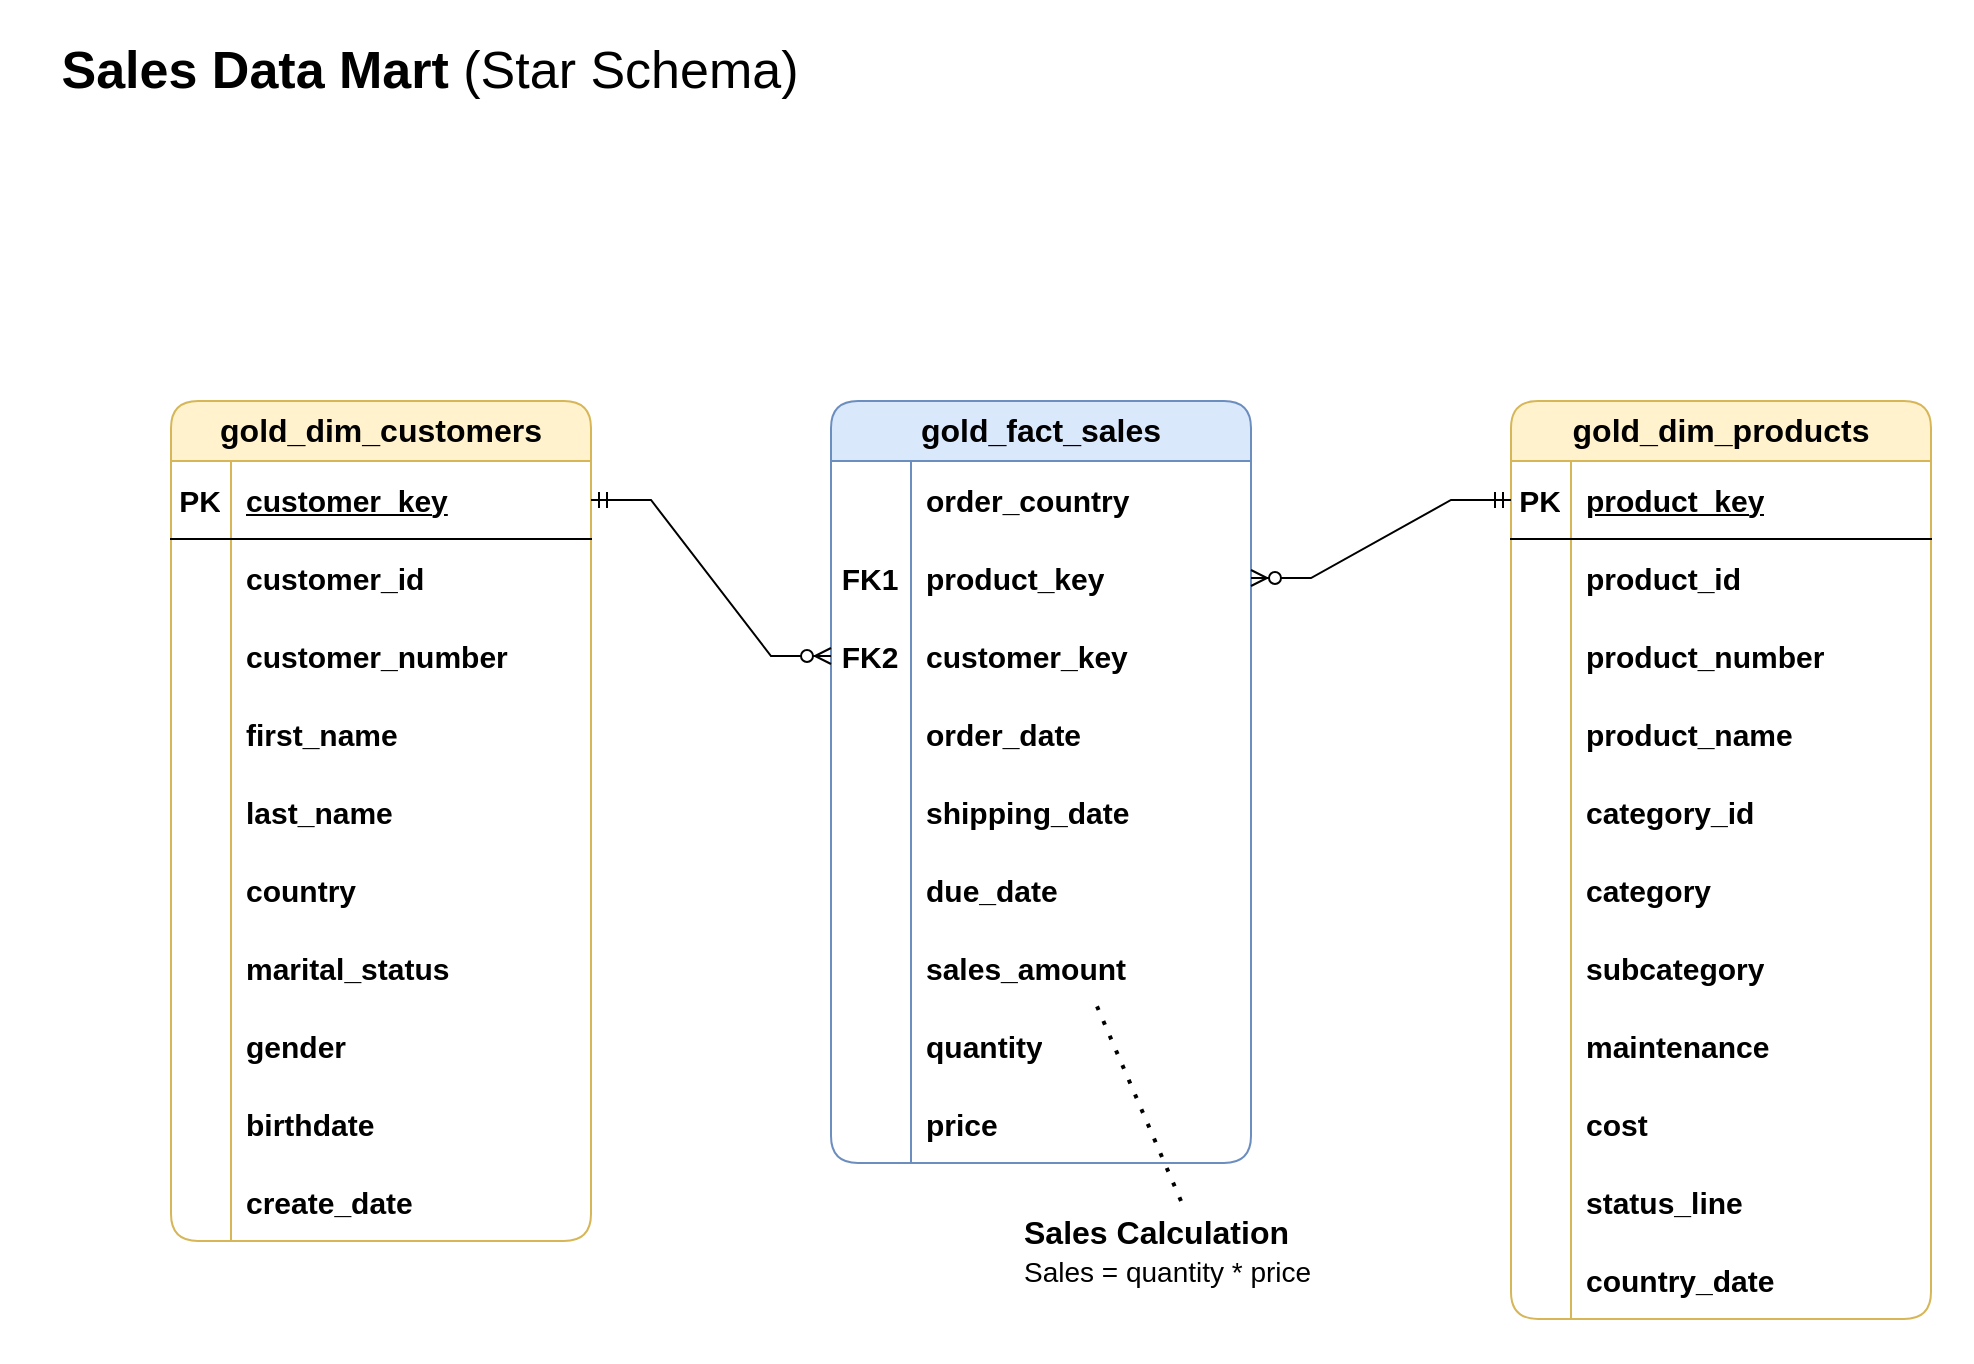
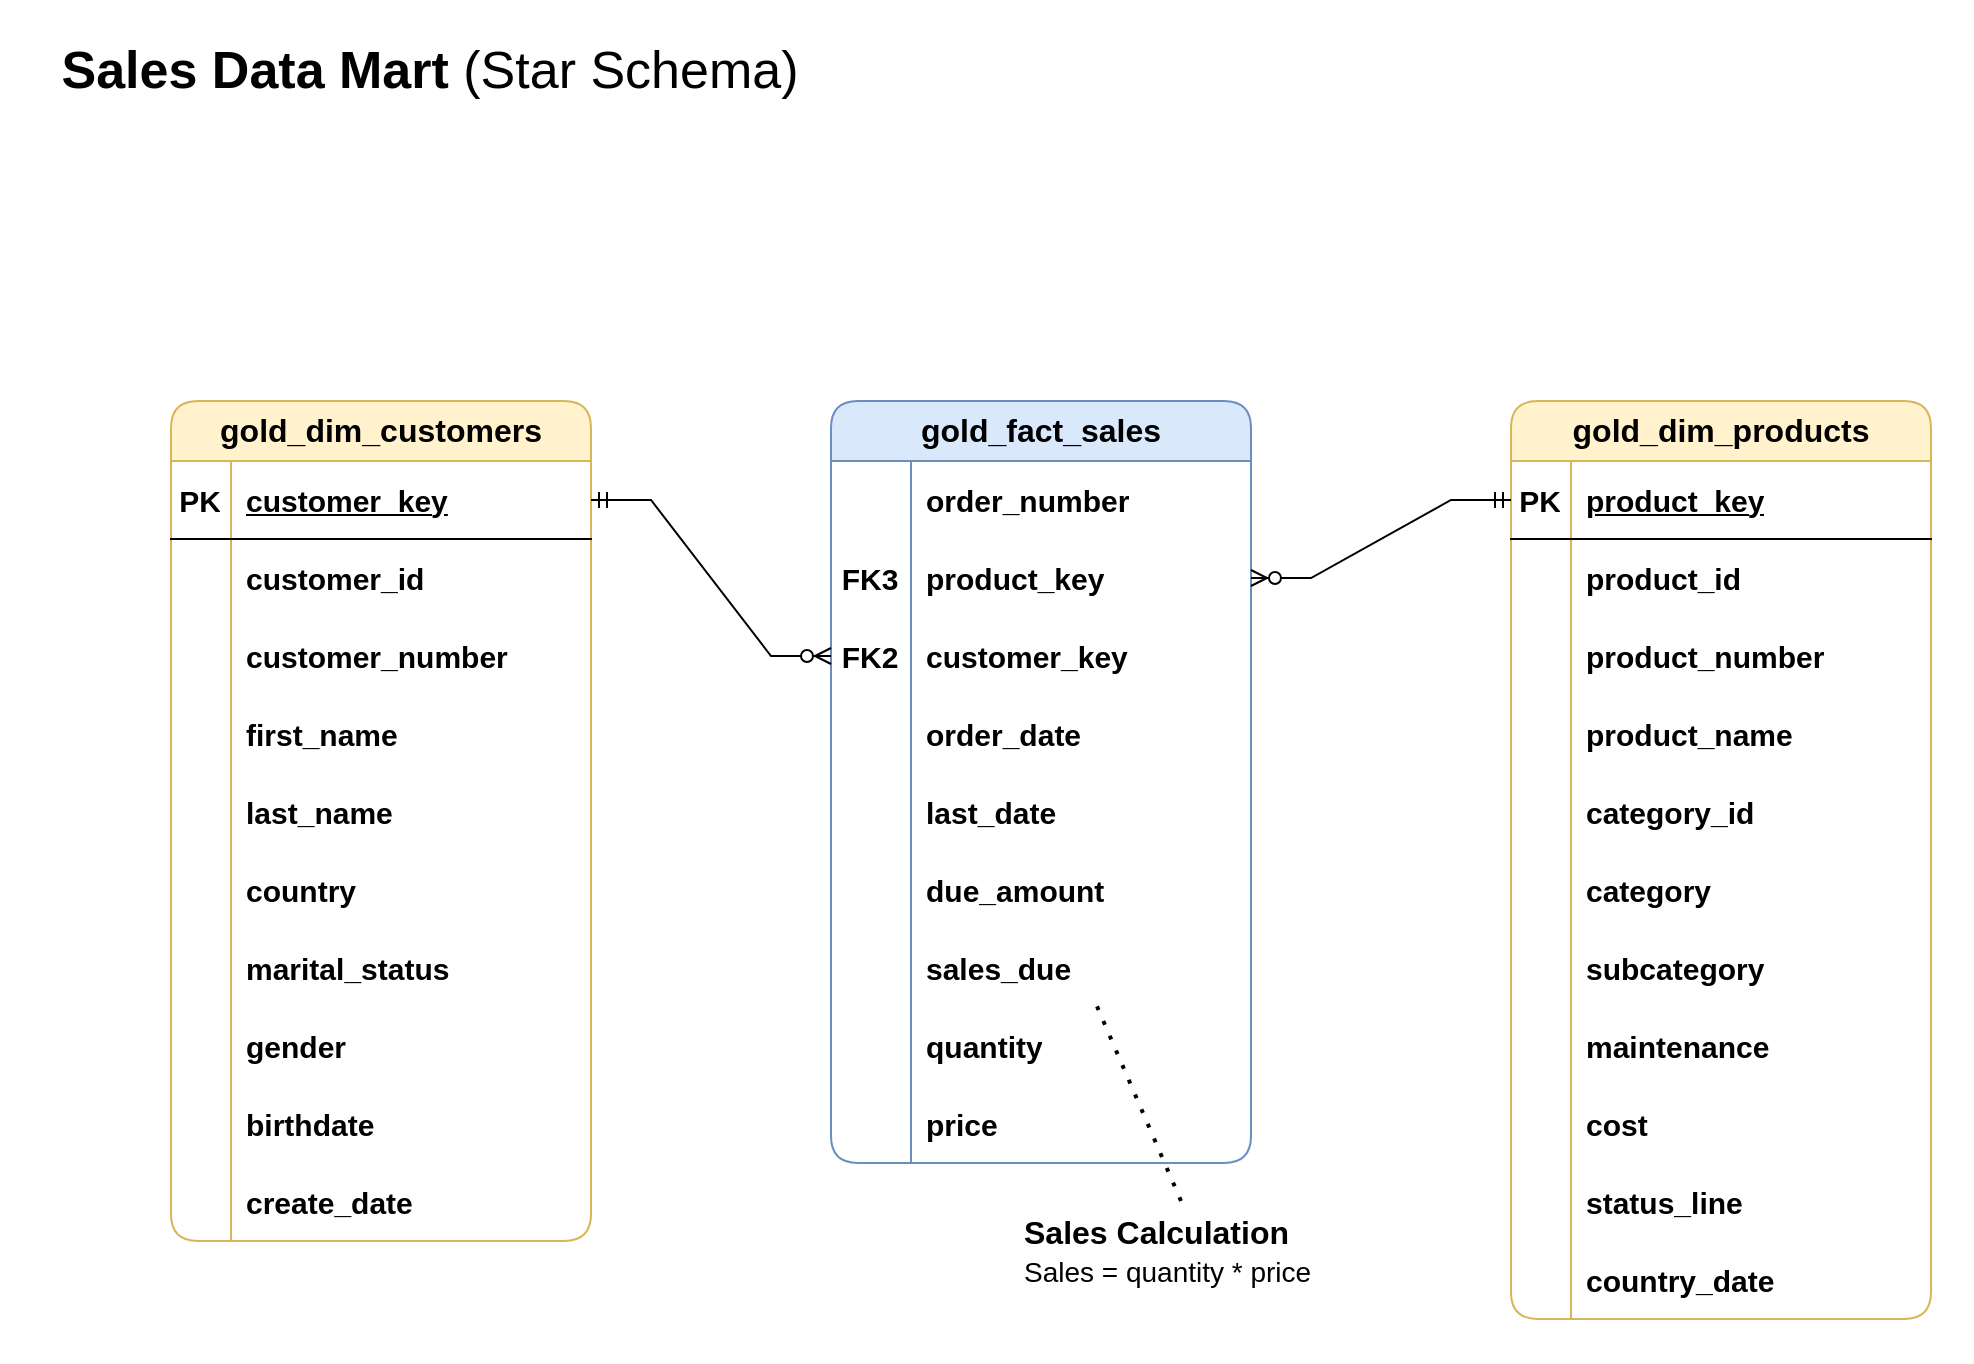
node "order_country": label "order_country" -> "order_number"
node "FK1": label "FK1" -> "FK3"
node "shipping_date": label "shipping_date" -> "last_date"
node "due_date": label "due_date" -> "due_amount"
node "sales_amount": label "sales_amount" -> "sales_due"
